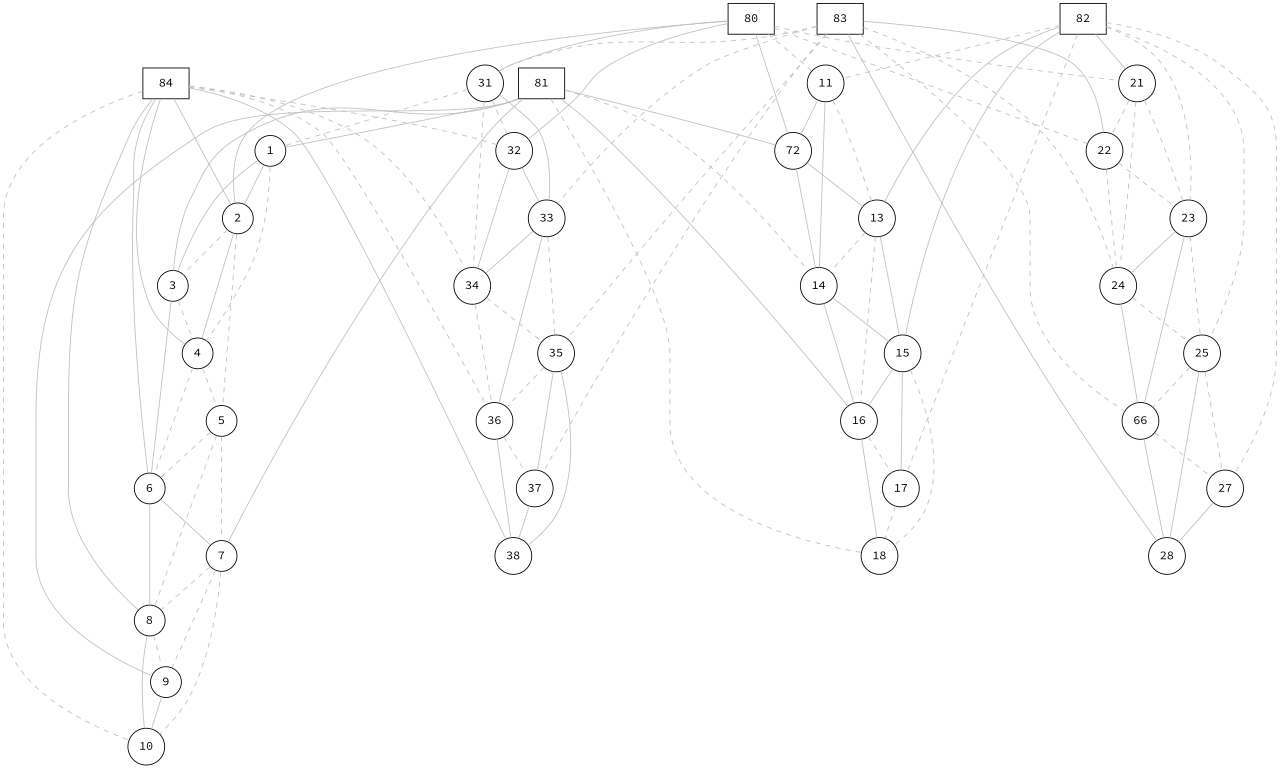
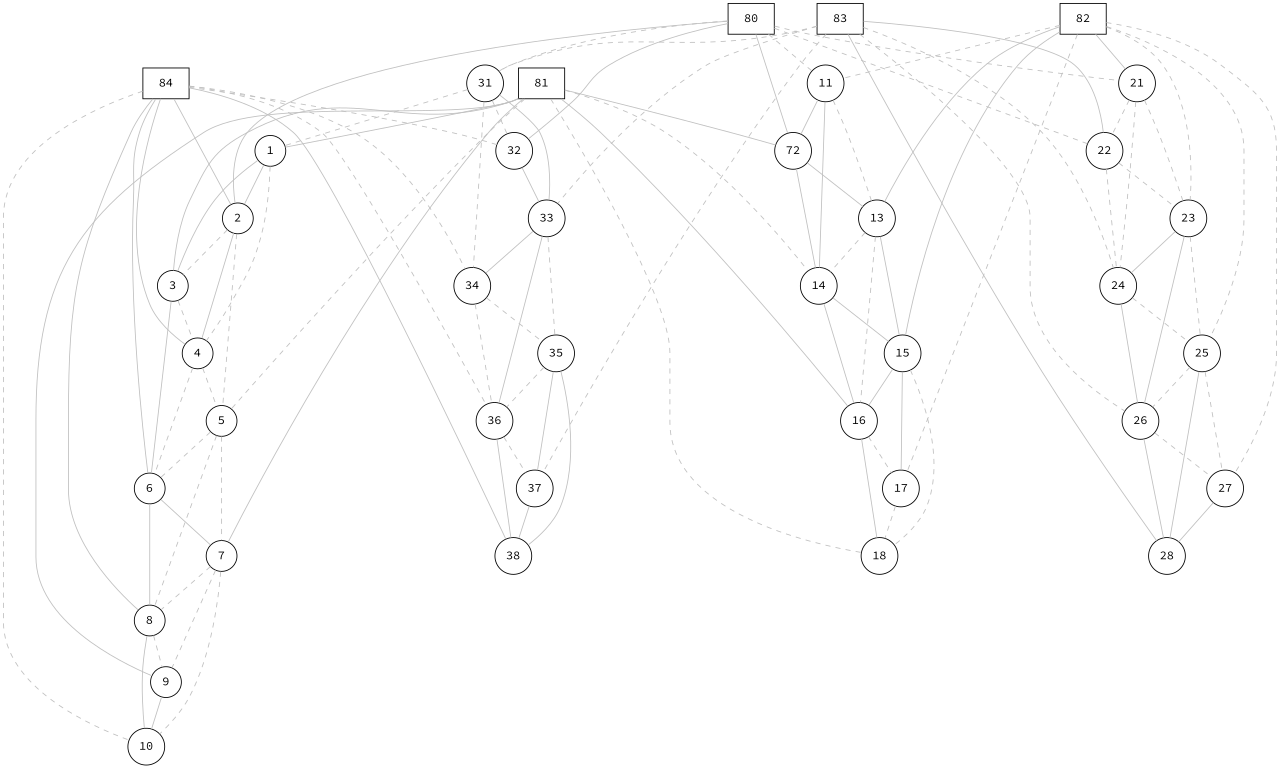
edge "80" -- "31": style solid -> dashed
edge "83" -- "35": removed
edge "32" -- "34": removed
edge "81" -- "5": added
node "66": label "66" -> "26"
